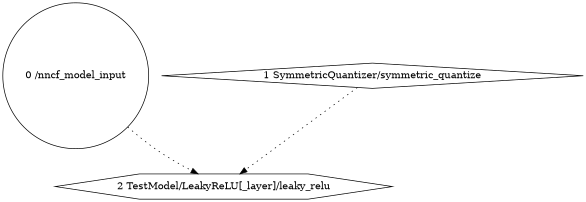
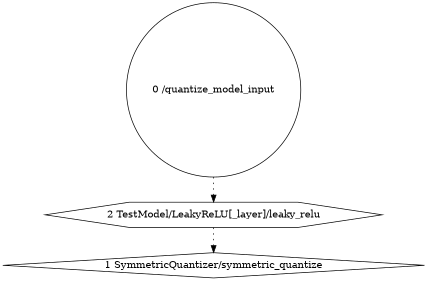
node "0 /nncf_model_input": label "0 /nncf_model_input" -> "0 /quantize_model_input"
edge "1 SymmetricQuantizer/symmetric_quantize" -> "2 TestModel/LeakyReLU[_layer]/leaky_relu": reversed
